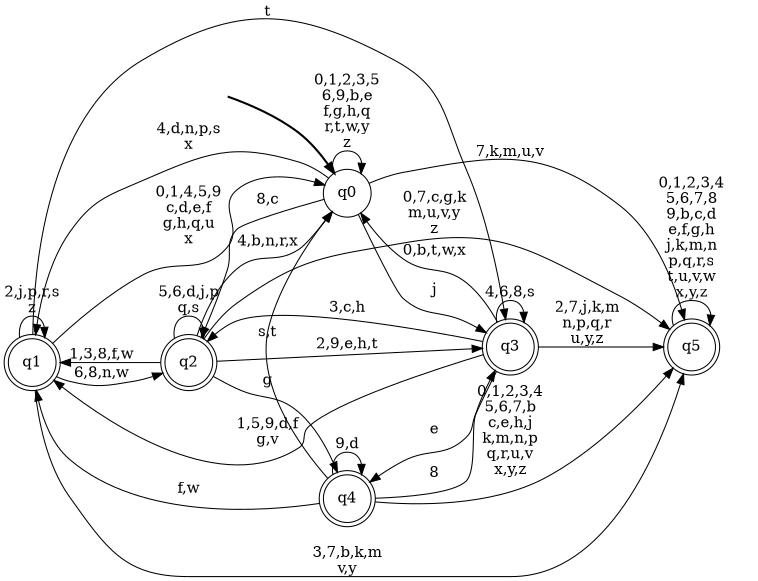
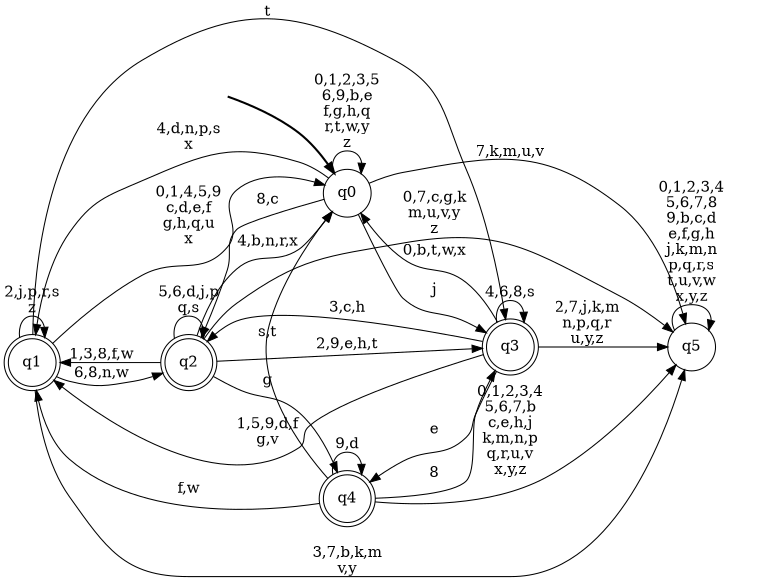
node "q5": shape doublecircle -> circle
